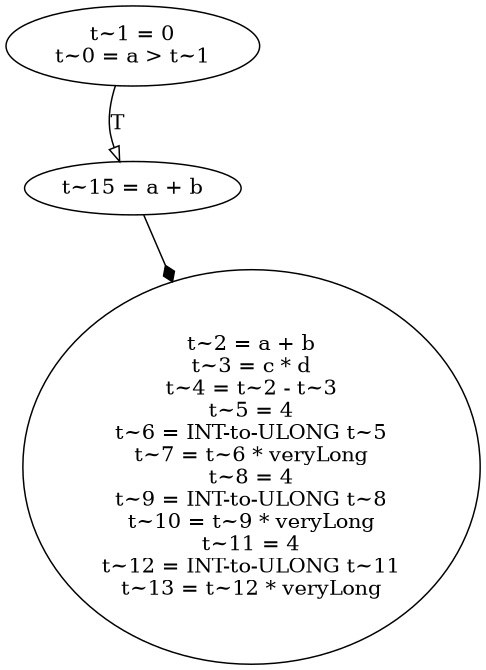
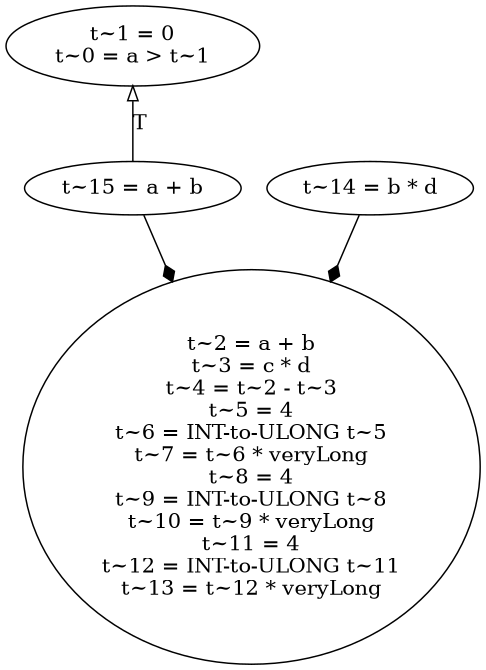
edge "t~1 = 0 t~0 = a > t~1" -> "t~15 = a + b": reversed
node "t~14 = b * d": added
